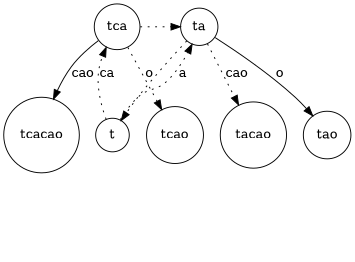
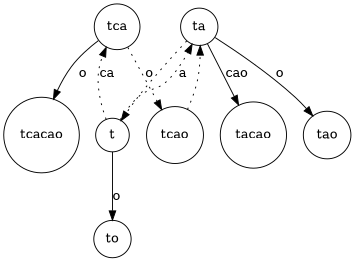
edge "tca" -> "ta": now "tcao" -> "ta"
edge "ta" -> "tacao": style dotted -> solid
edge "tca" -> "tcacao": label "cao" -> "o"
node "to": added
